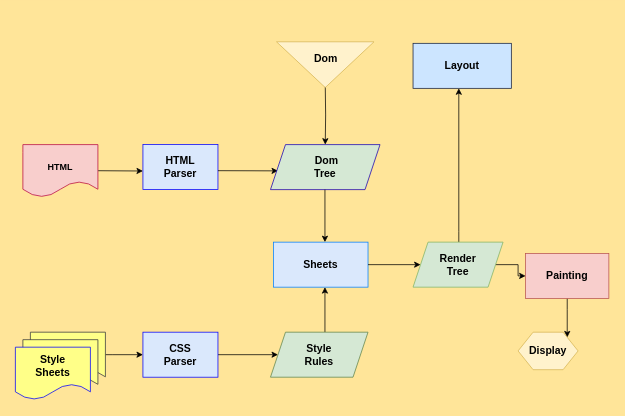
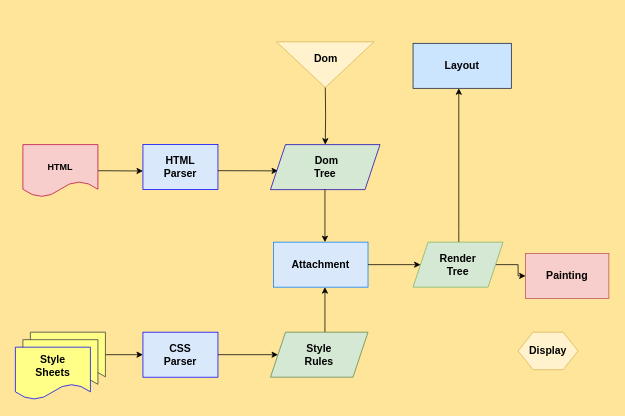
node "Sheets": label "Sheets" -> "Attachment"
edge "Painting" -> "Display": removed
